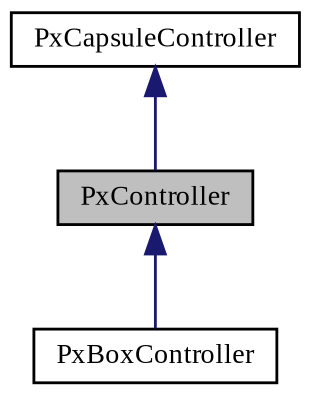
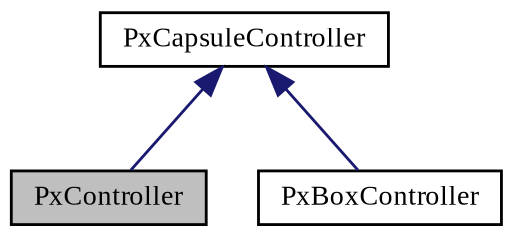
edge "PxBoxController" -> "PxController": now "PxBoxController" -> "PxCapsuleController"
